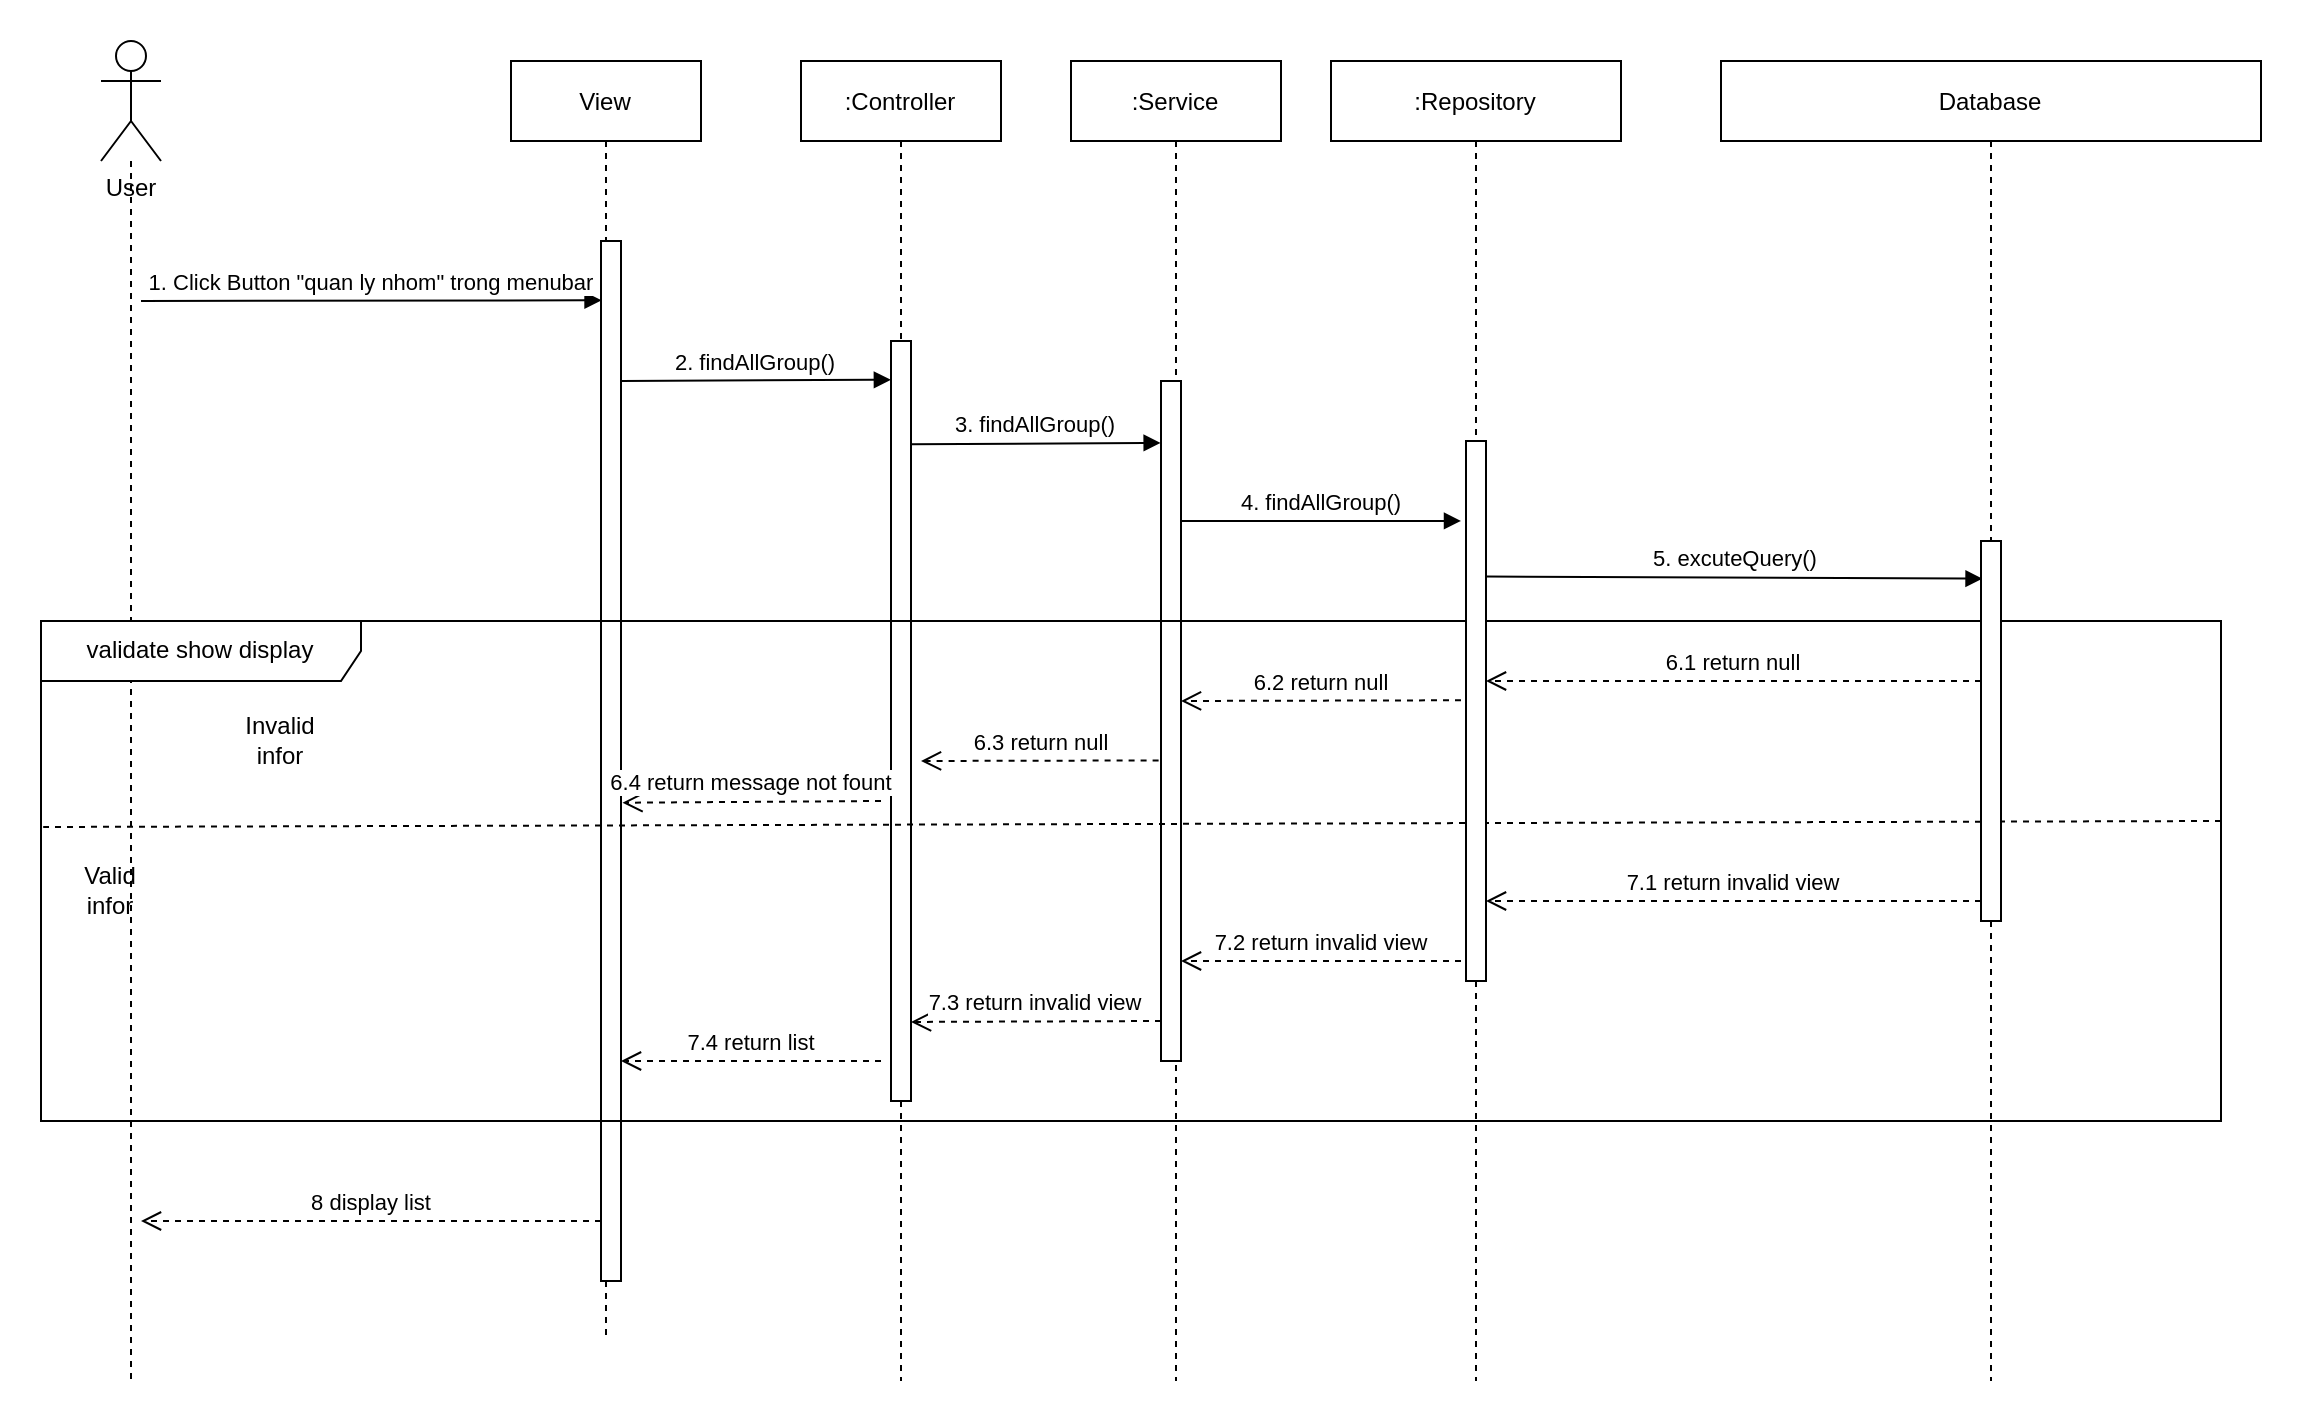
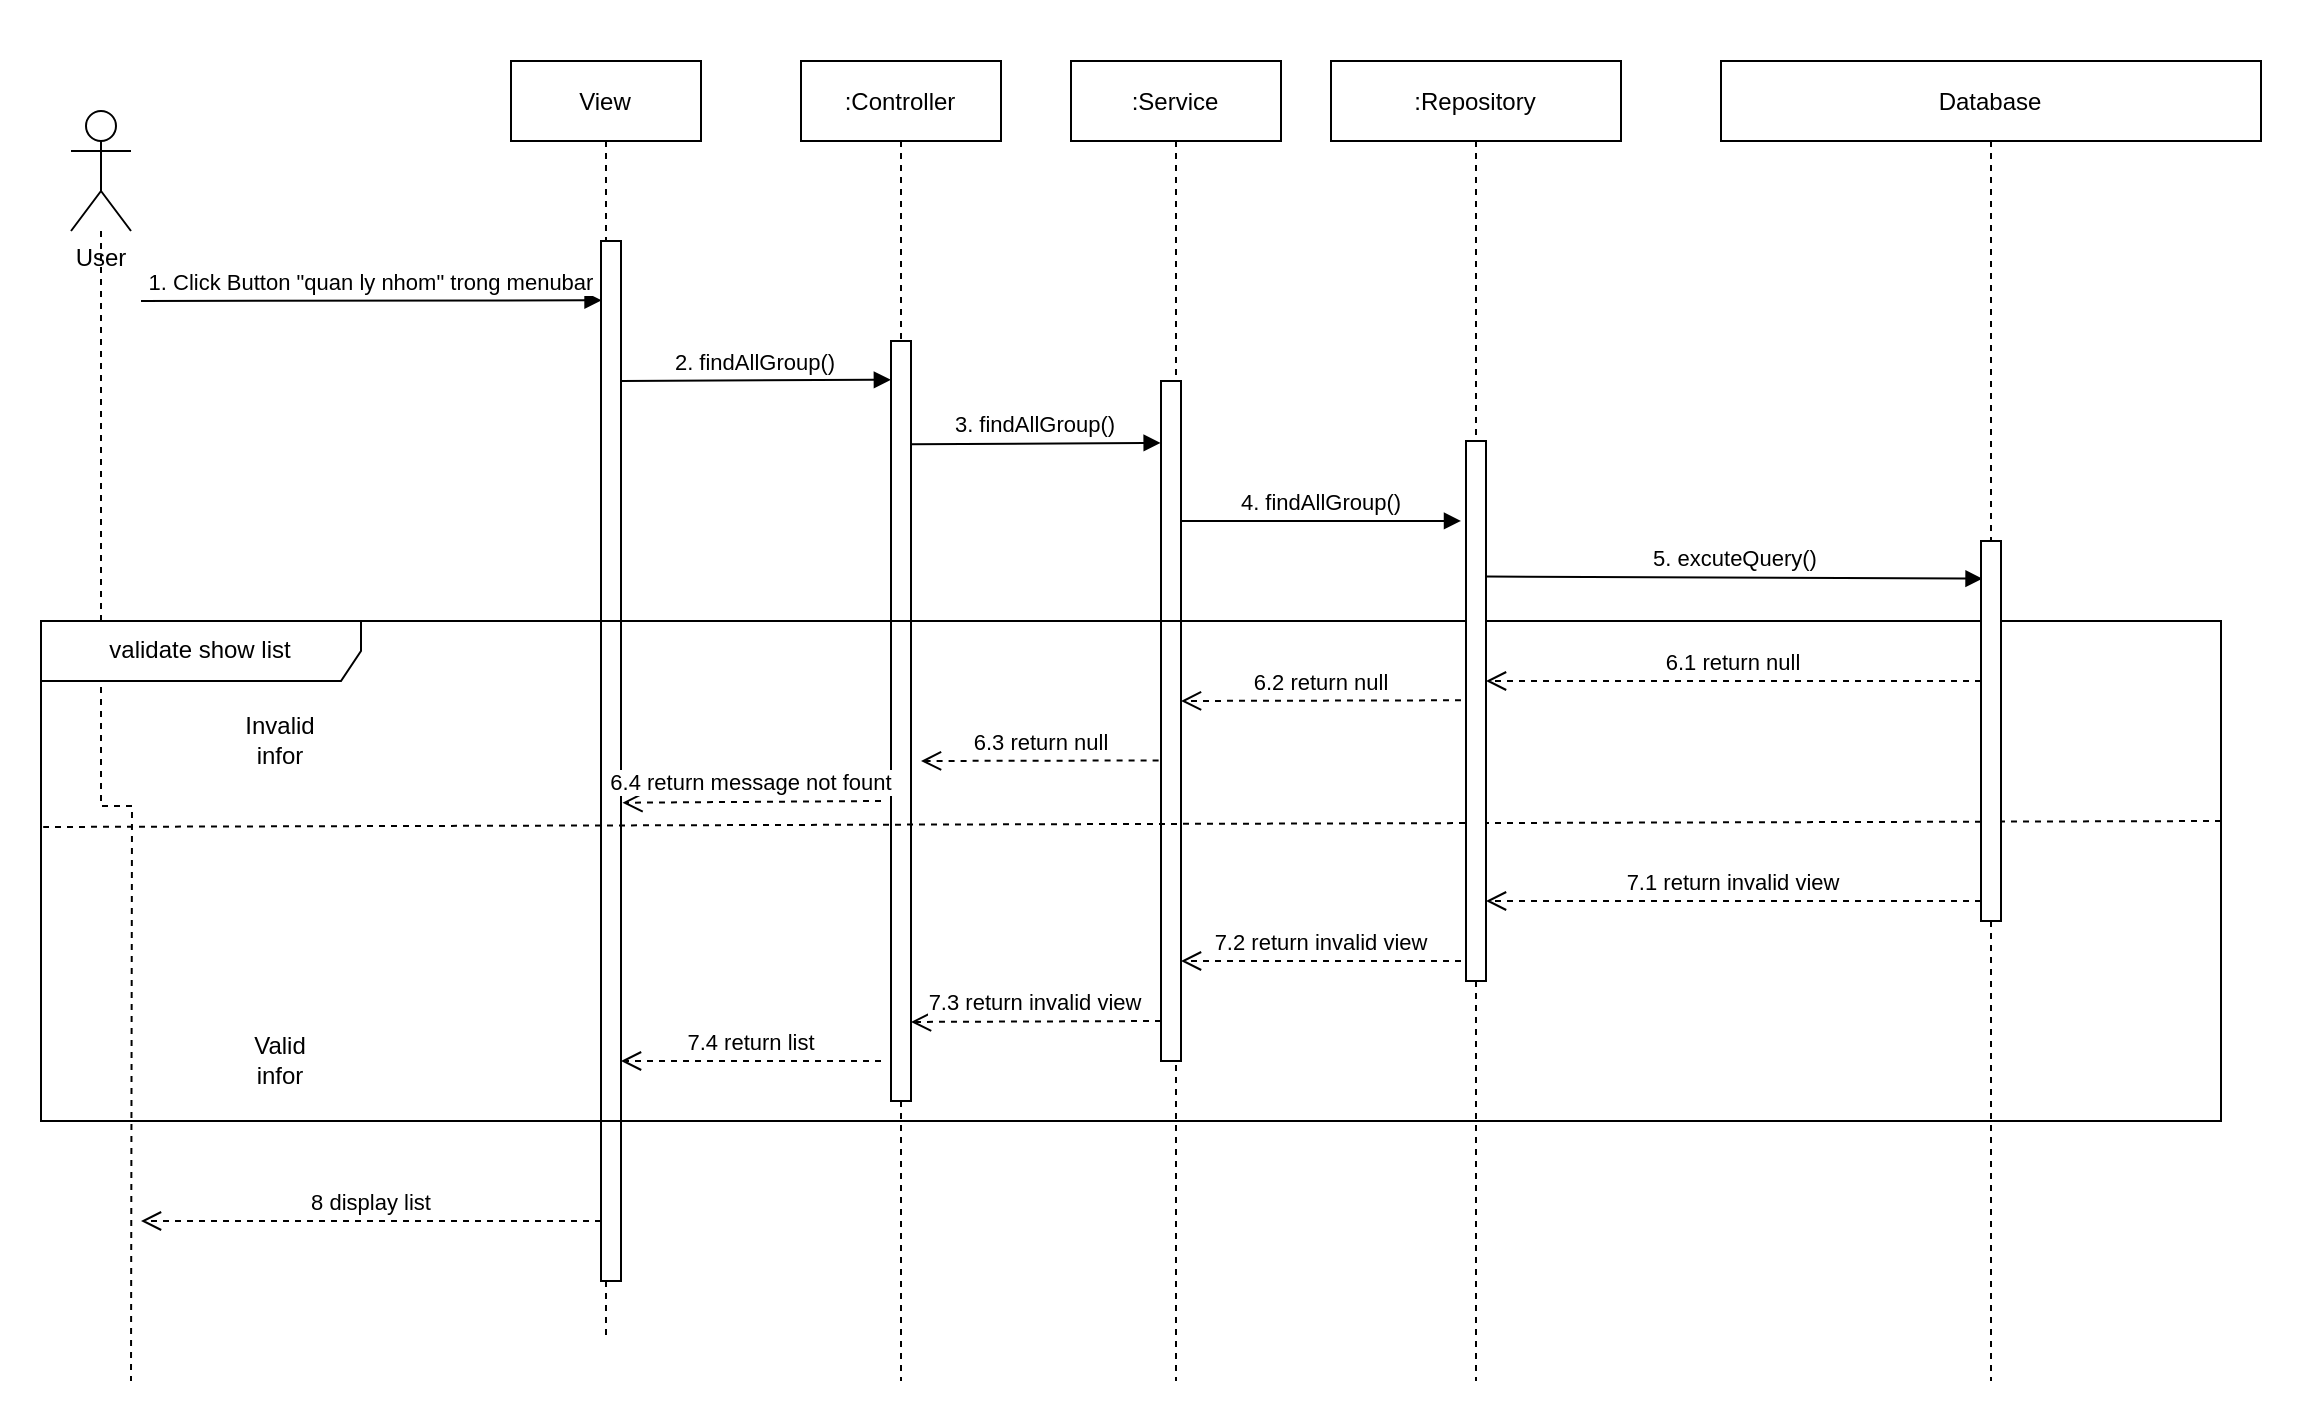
node "User": moved (131, 101) -> (101, 171)
node "validate show display": label "validate show display" -> "validate show list"
node "Valid infor": moved (111, 891) -> (281, 1061)
